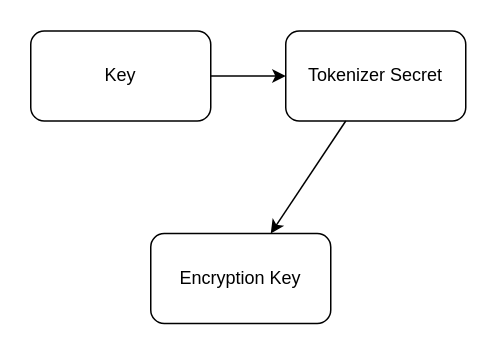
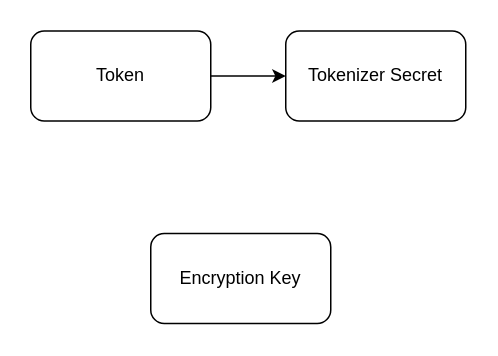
node "Key": label "Key" -> "Token"
edge "Tokenizer Secret" -> "Encryption Key": removed
